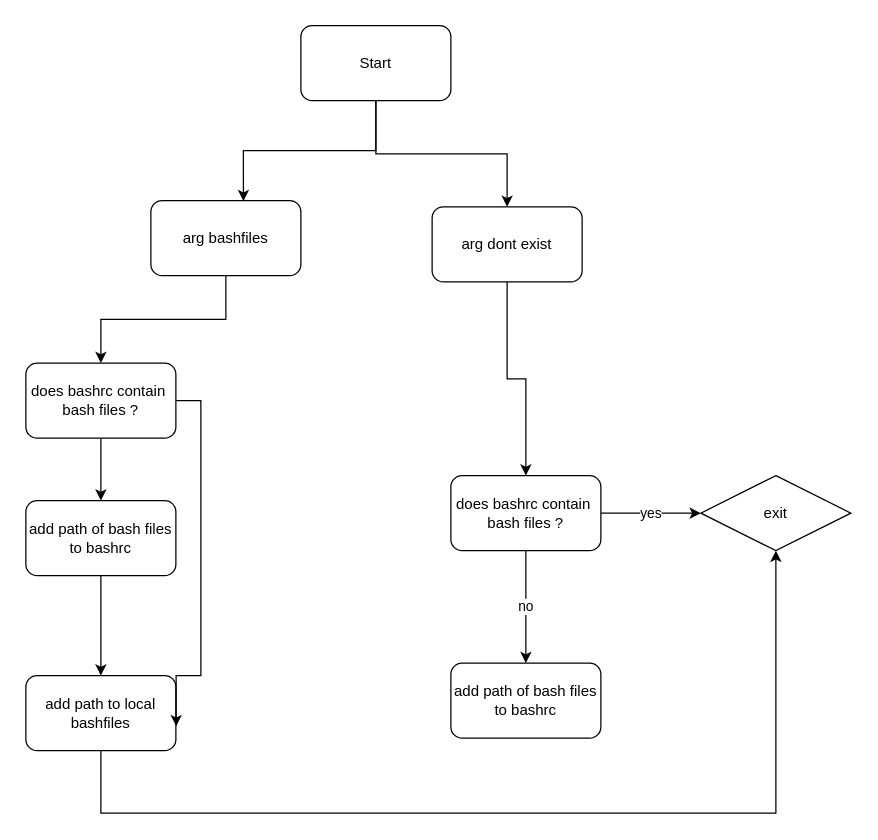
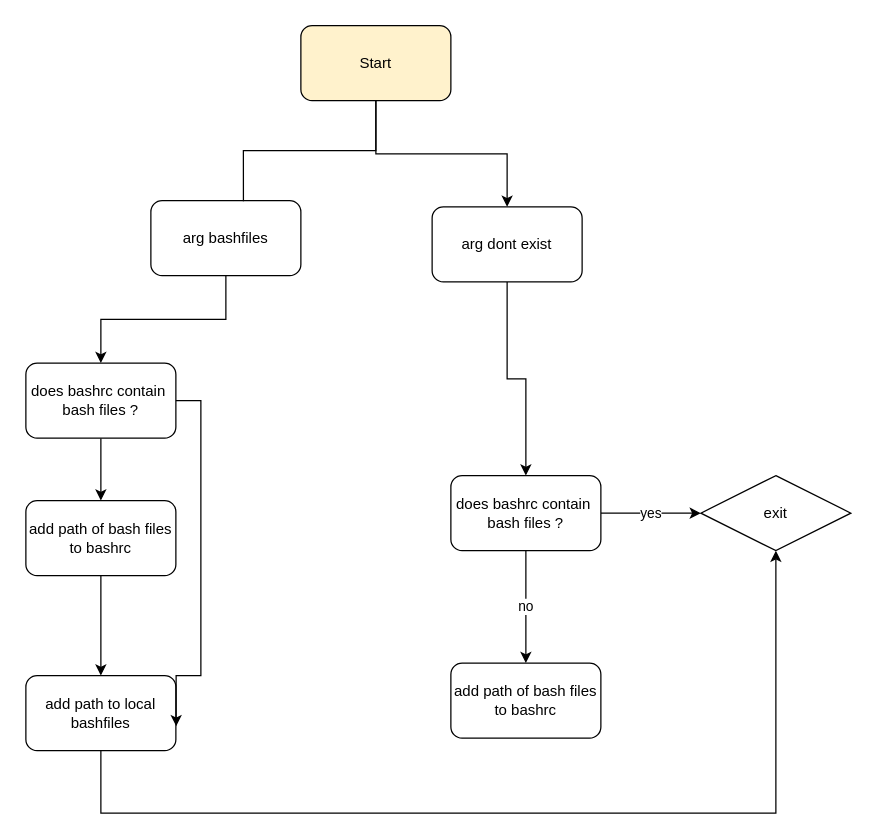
node "Start": fillcolor #ffffff -> #fff2cc
edge "Start" -> "arg bashfiles": arrowhead classic -> none
